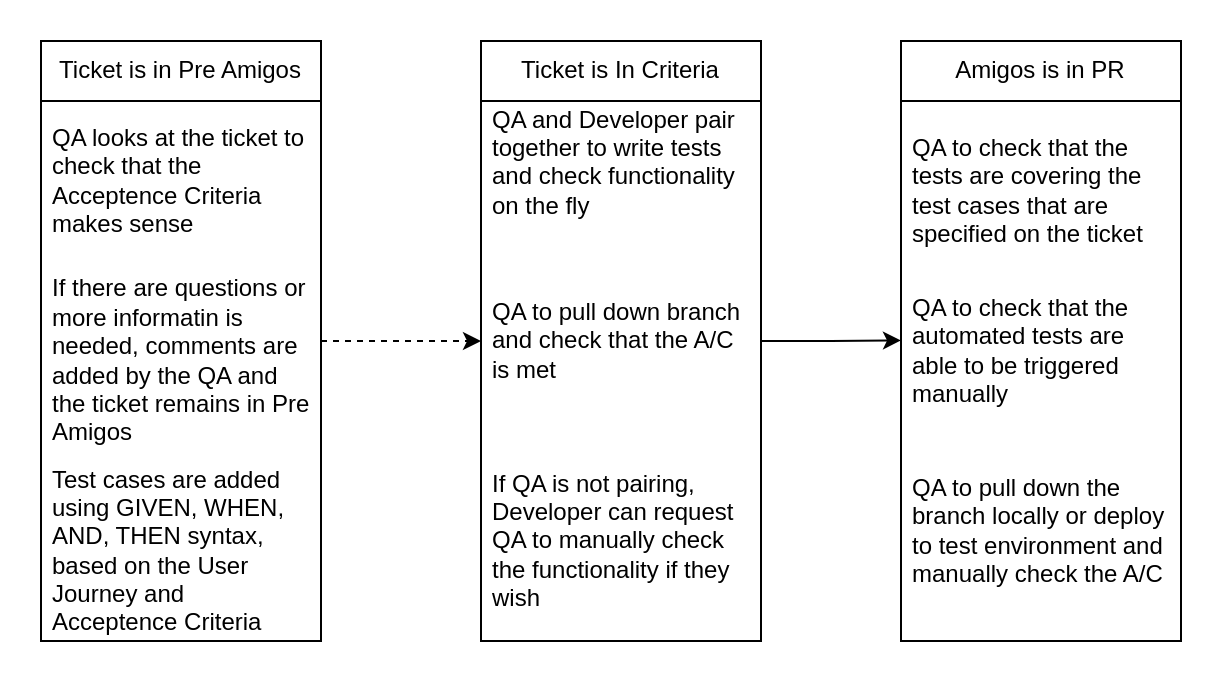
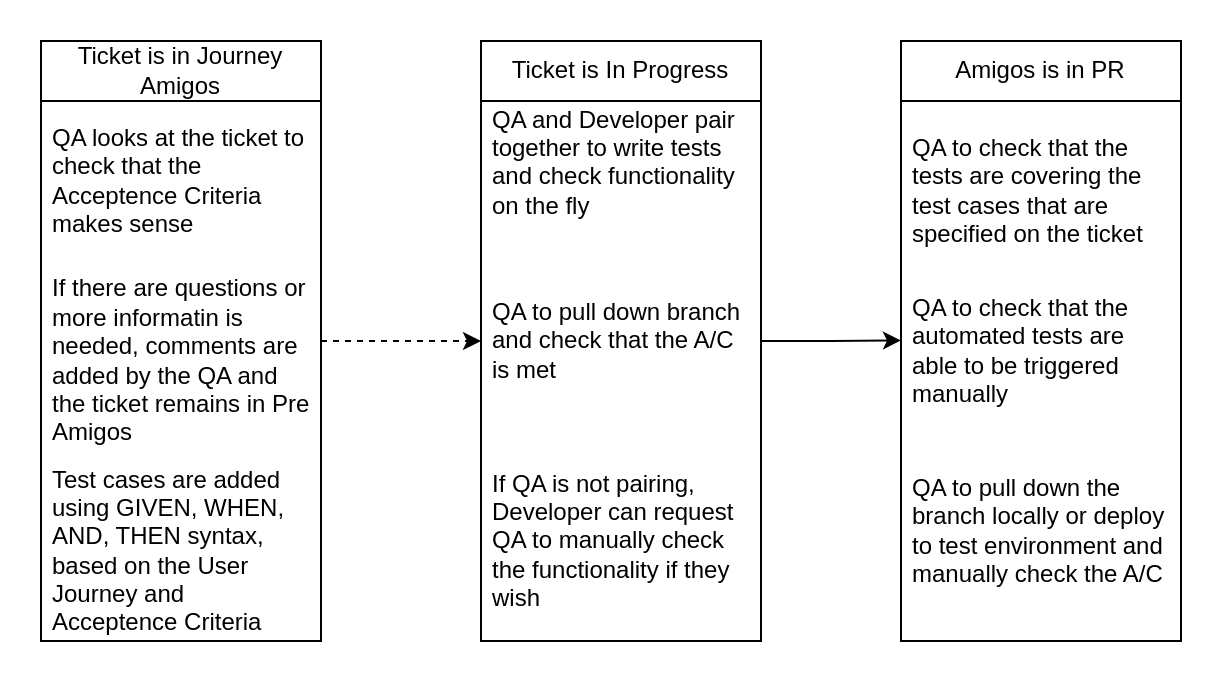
node "Ticket is in Pre Amigos": label "Ticket is in Pre Amigos" -> "Ticket is in Journey Amigos"
node "Ticket is In Criteria": label "Ticket is In Criteria" -> "Ticket is In Progress"
